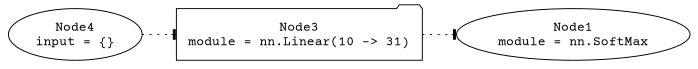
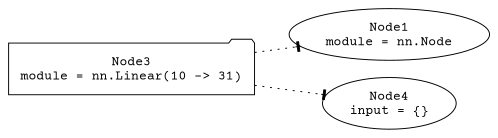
edge "Node4 input = {}" -> "Node3 module = nn.Linear(10 -> 31)": reversed
node "Node1 module = nn.SoftMax": label "Node1 module = nn.SoftMax" -> "Node1 module = nn.Node"
